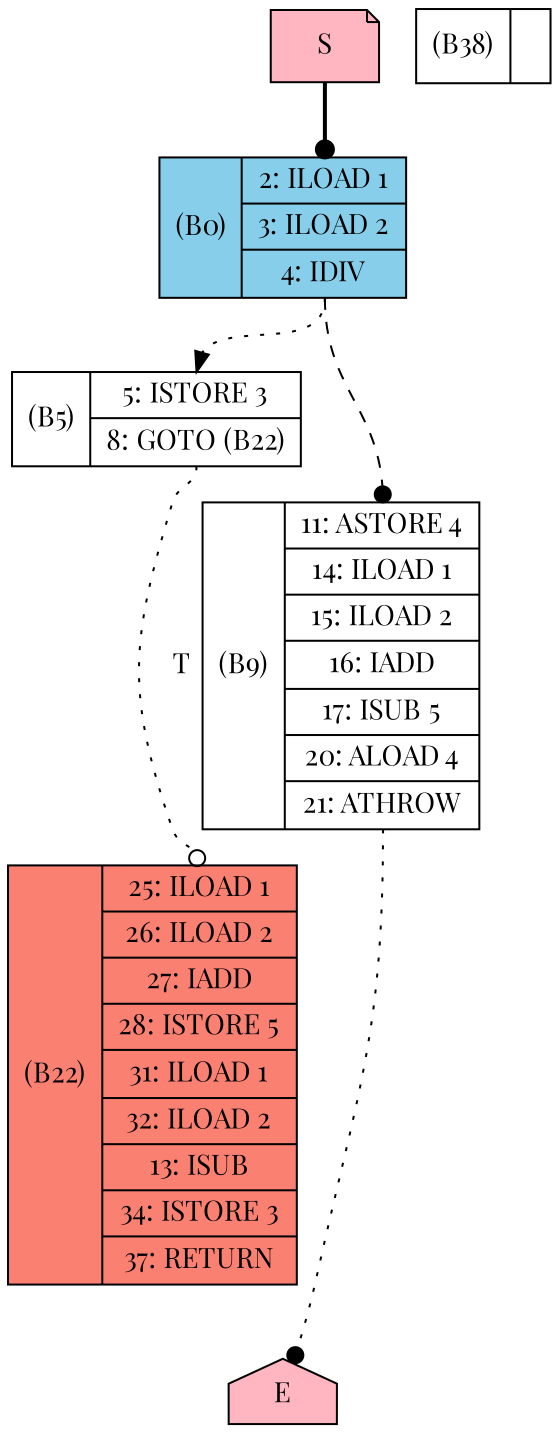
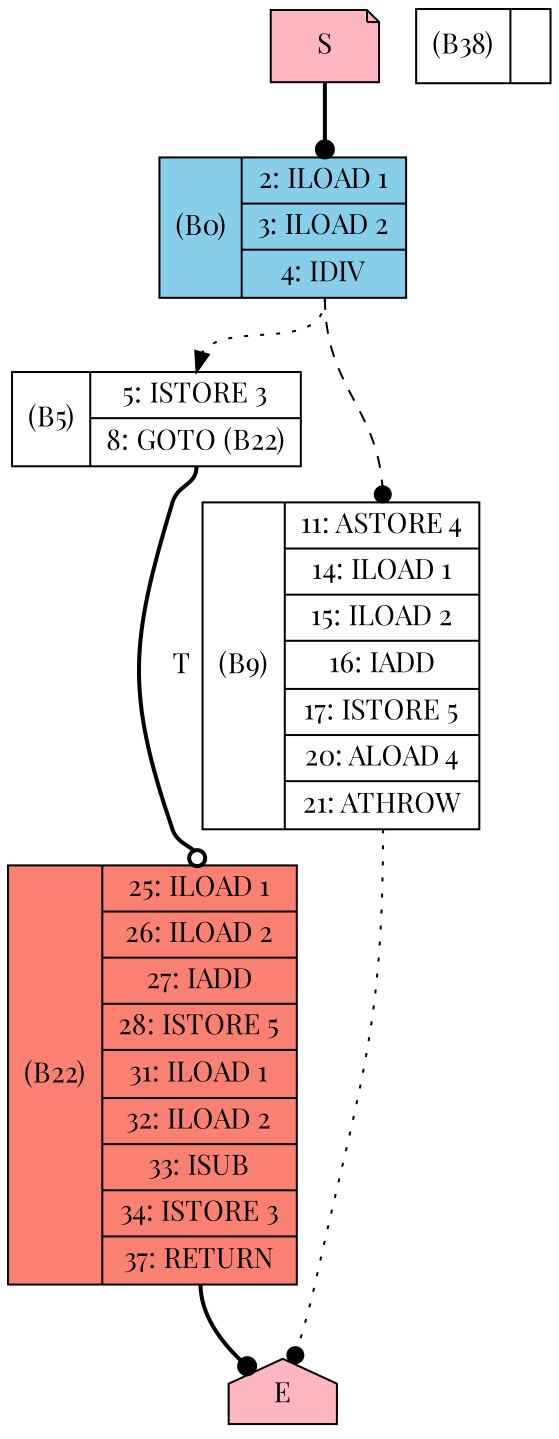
edge "(B5)" -> "(B22)": style dotted -> bold
node "(B9)": text "17: ISUB 5" -> "17: ISTORE 5"
node "(B22)": text "13: ISUB" -> "33: ISUB"
edge "(B22)" -> "E": added
